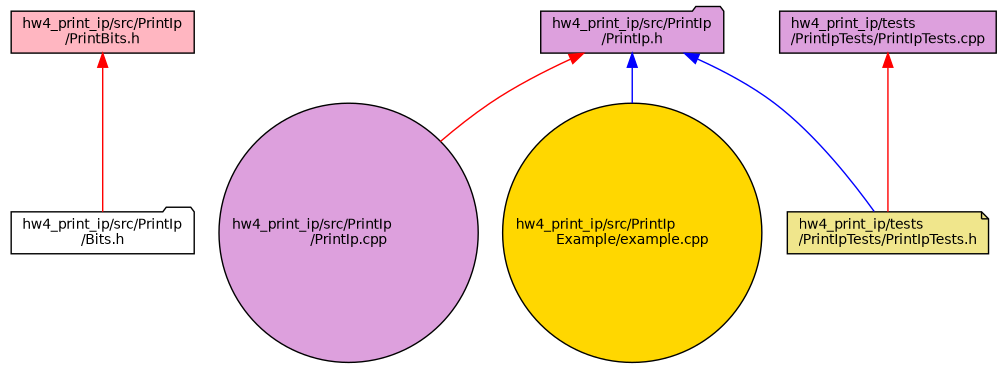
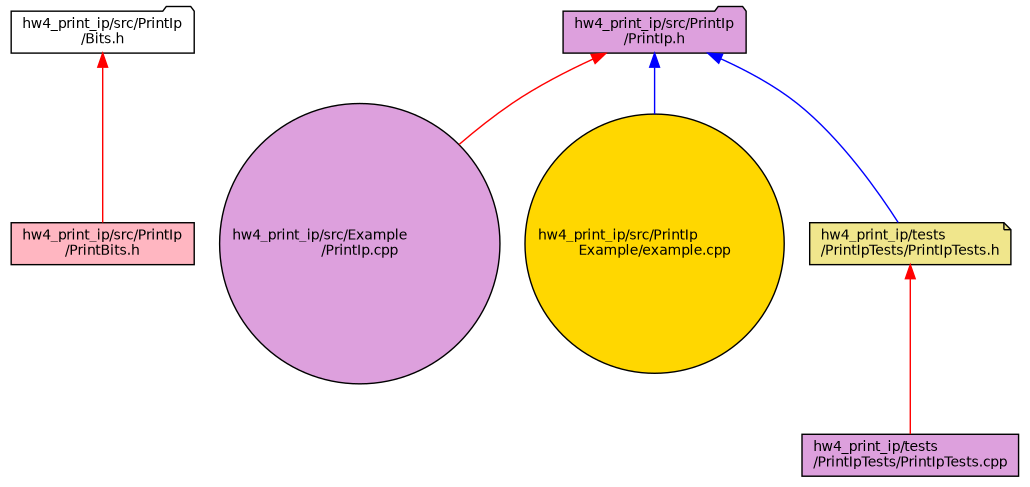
edge "hw4_print_ip/src/PrintIp /Bits.h" -> "hw4_print_ip/src/PrintIp /PrintBits.h": reversed
edge "hw4_print_ip/tests /PrintIpTests/PrintIpTests.h" -> "hw4_print_ip/tests /PrintIpTests/PrintIpTests.cpp": reversed
node "hw4_print_ip/src/PrintIp /PrintIp.cpp": label "hw4_print_ip/src/PrintIp /PrintIp.cpp" -> "hw4_print_ip/src/Example /PrintIp.cpp"
